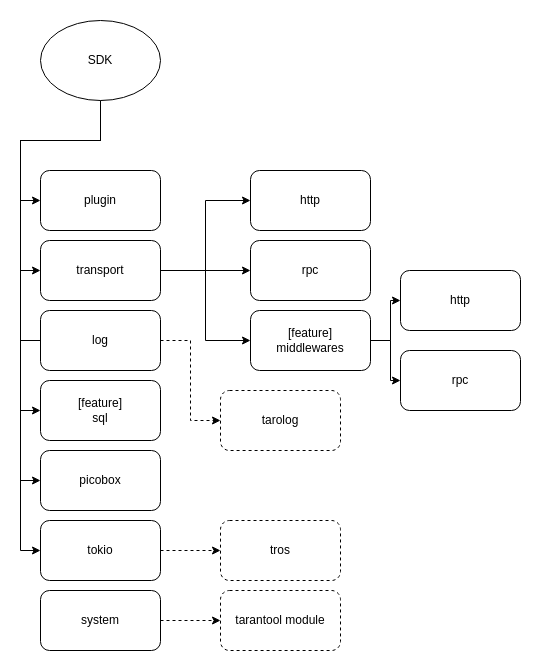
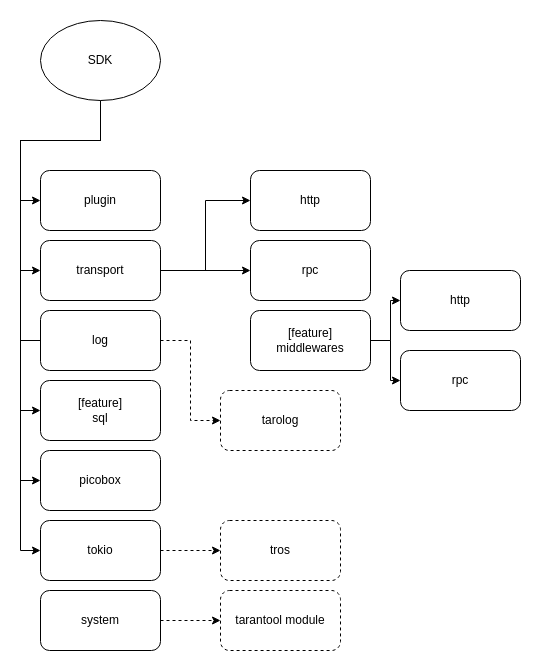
edge "transport" -> "[feature] middlewares": removed
